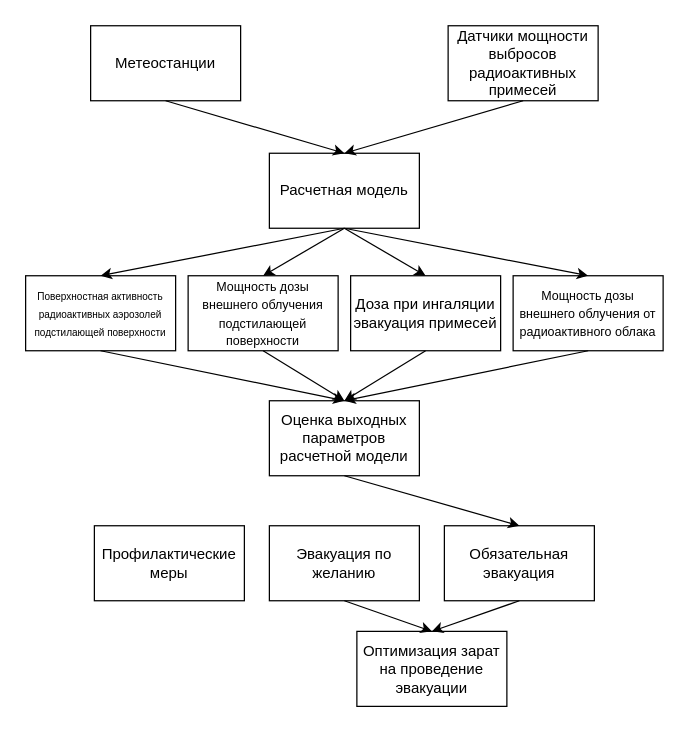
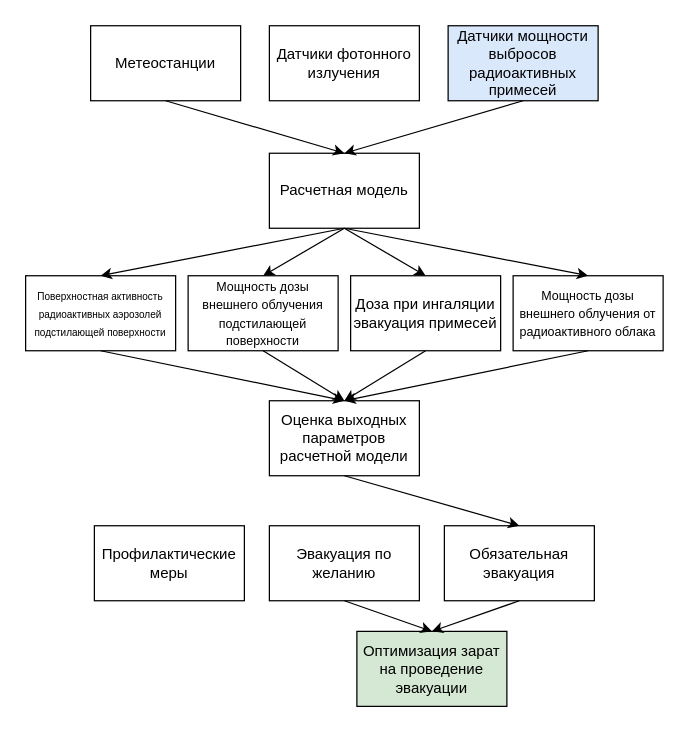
node "Датчики фотонного излучения": added
node "Датчики мощности выбросов радиоактивных примесей": fillcolor #ffffff -> #dae8fc
node "Оптимизация зарат на проведение эвакуации": fillcolor #ffffff -> #d5e8d4
